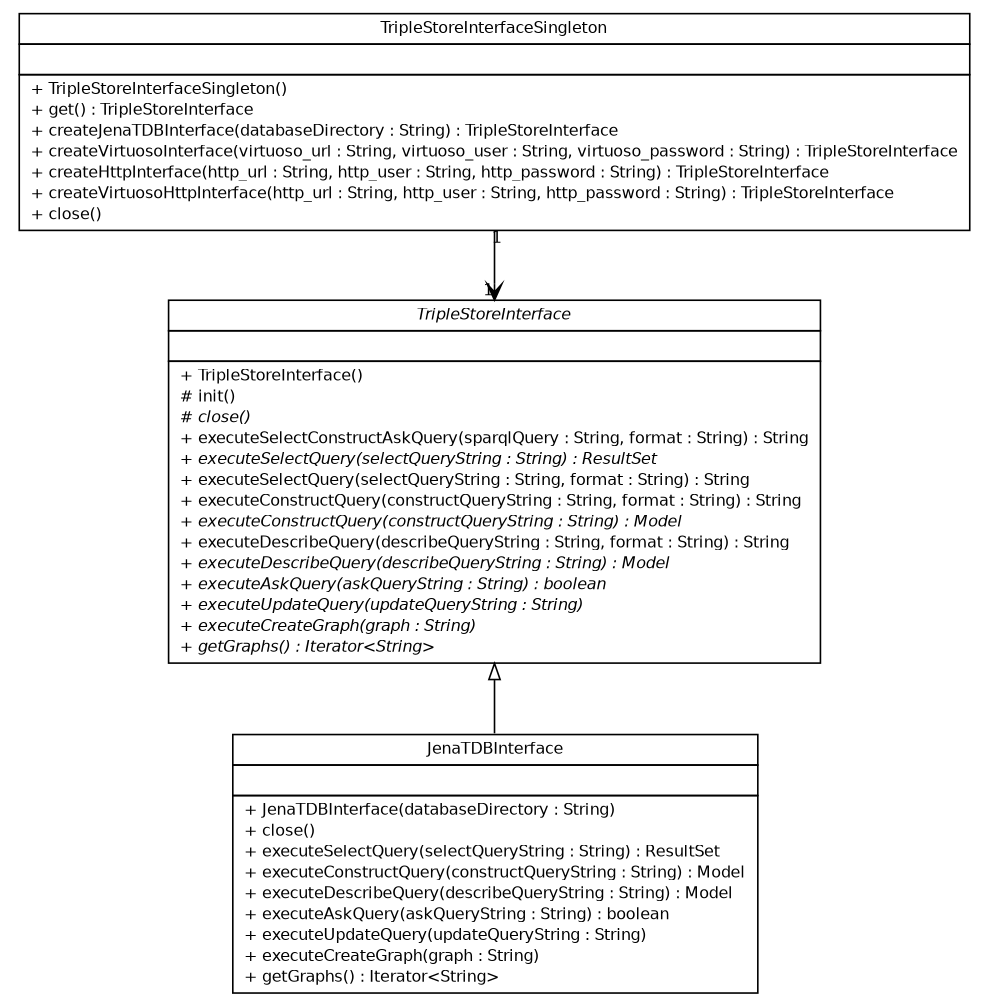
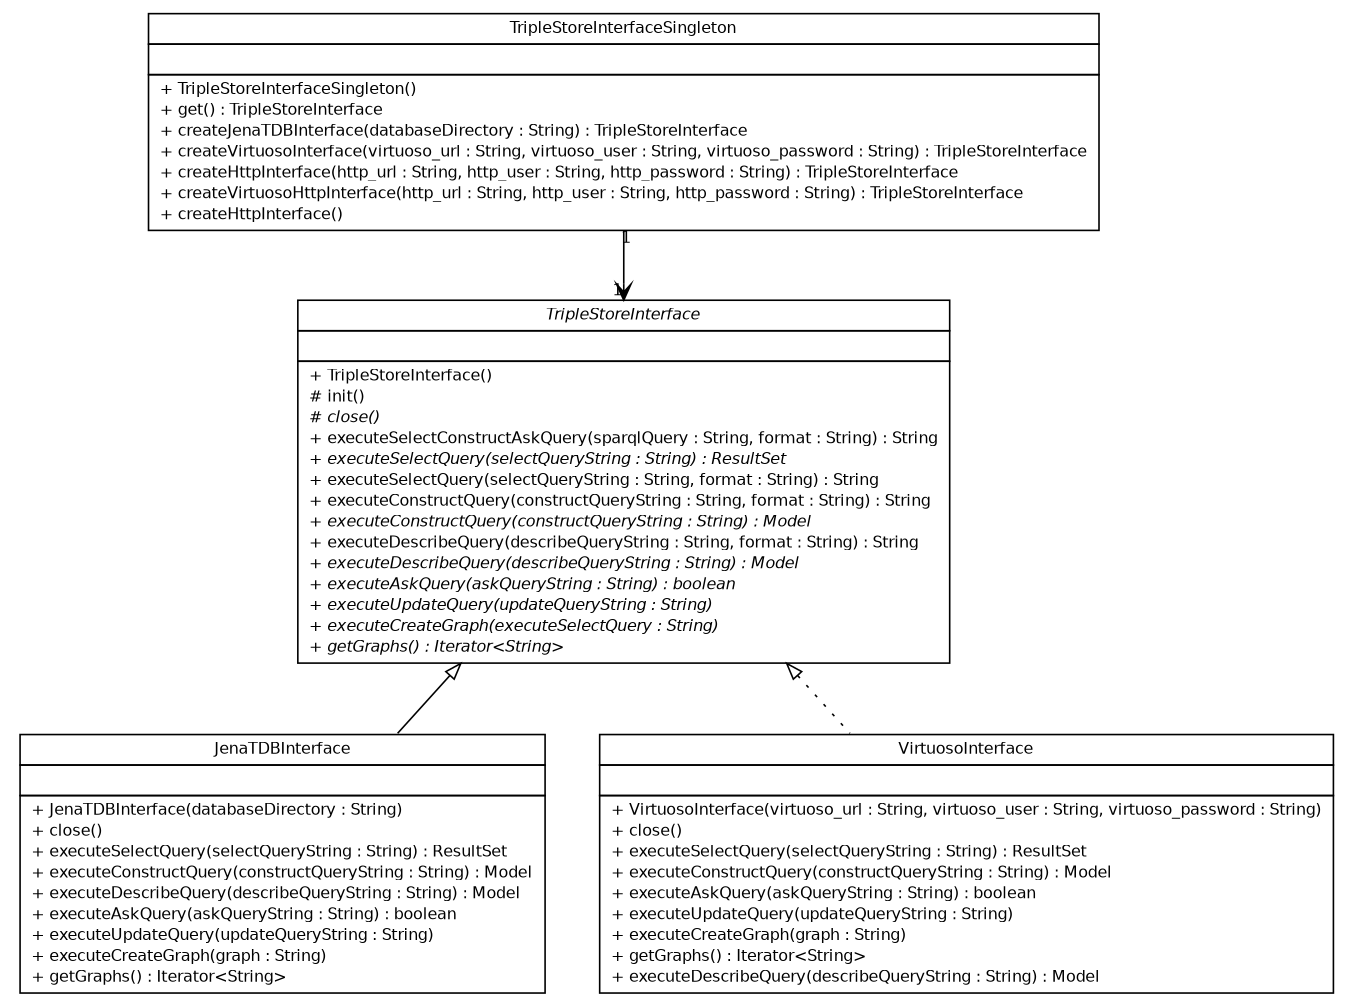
node "TripleStoreInterfaceSingleton": text "+ close()" -> "+ createHttpInterface()"
node "TripleStoreInterface": text "+ executeCreateGraph(graph : String)" -> "+ executeCreateGraph(executeSelectQuery : String)"
node "VirtuosoInterface": added
